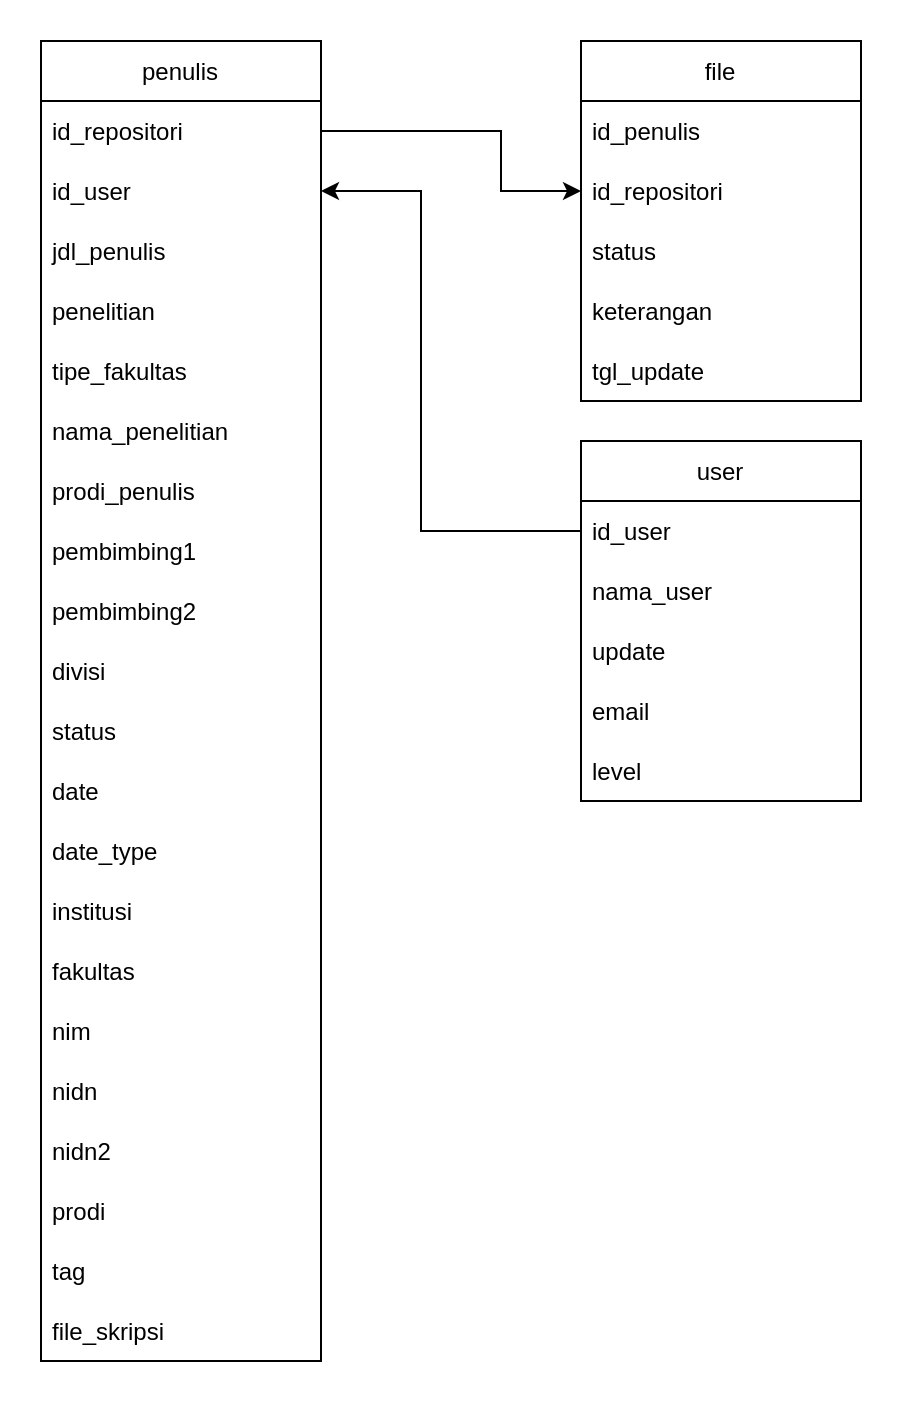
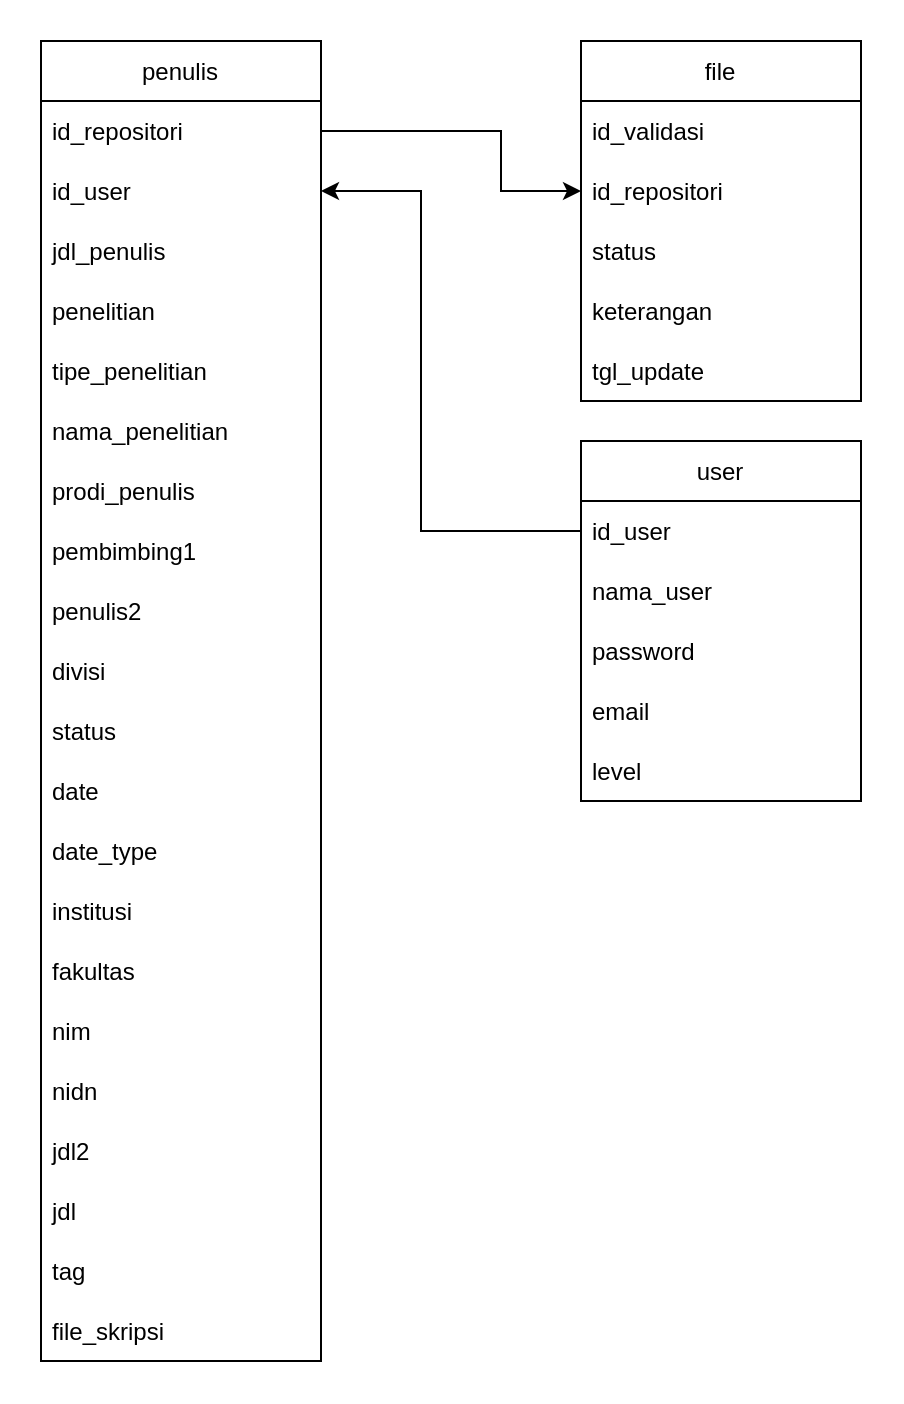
node "id_penulis": label "id_penulis" -> "id_validasi"
node "tipe_fakultas": label "tipe_fakultas" -> "tipe_penelitian"
node "pembimbing2": label "pembimbing2" -> "penulis2"
node "update": label "update" -> "password"
node "nidn2": label "nidn2" -> "jdl2"
node "prodi": label "prodi" -> "jdl"
